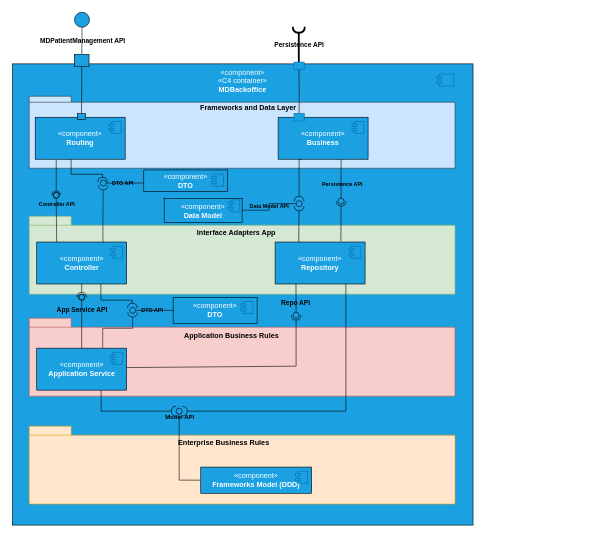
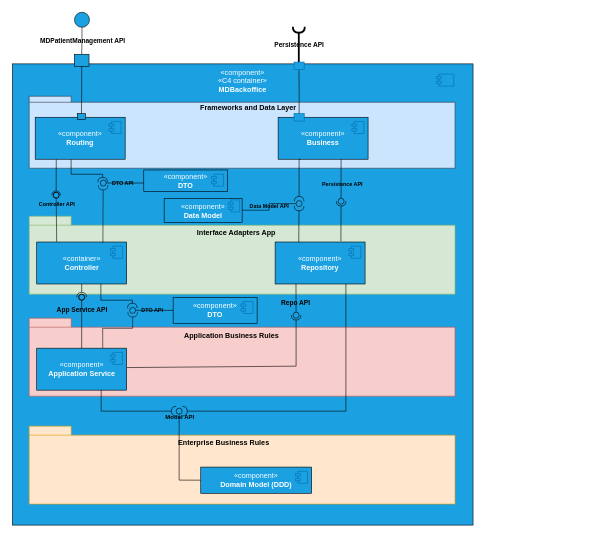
node "«component» Controller": label "«component» Controller" -> "«container» Controller"
node "«component» Frameworks Model (DDD)": label "«component» Frameworks Model (DDD)" -> "«component» Domain Model (DDD)"
